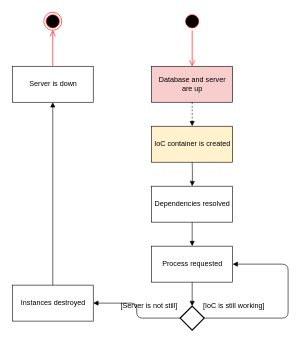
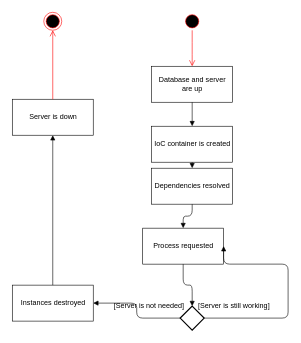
node "Server is down": moved (53, 84) -> (53, 117)
node "Database and server are up": fillcolor #f8cecc -> #ffffff
edge "Database and server are up" -> "IoC container is created": style dashed -> solid
node "IoC container is created": fillcolor #fff2cc -> #ffffff
node "Dependencies resolved": moved (192, 204) -> (192, 186)
node "Process requested": moved (192, 264) -> (183, 246)
node "[Server is not still]": label "[Server is not still]" -> "[Server is not needed]"
node "[IoC is still working]": label "[IoC is still working]" -> "[Server is still working]"
